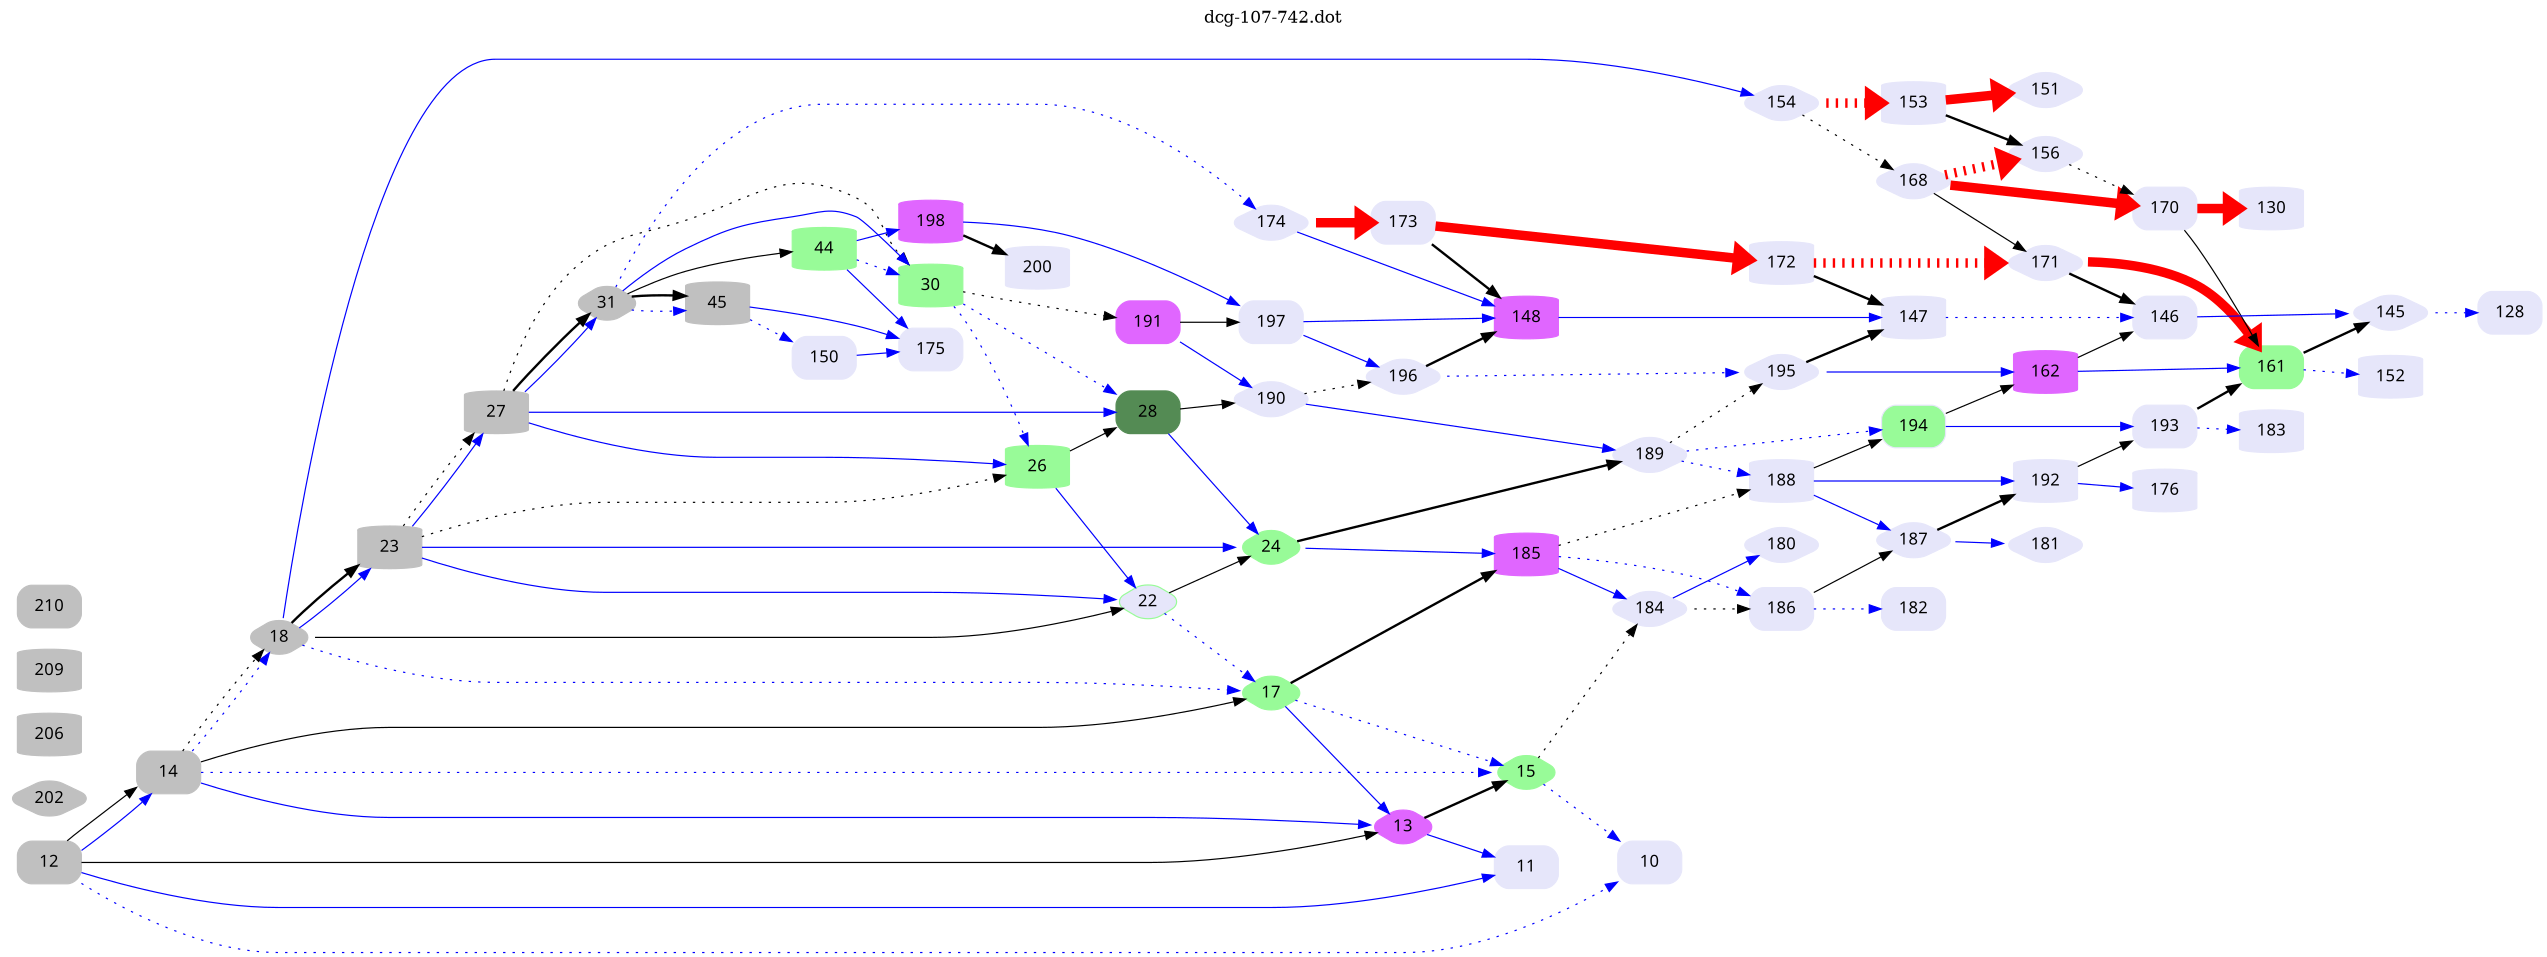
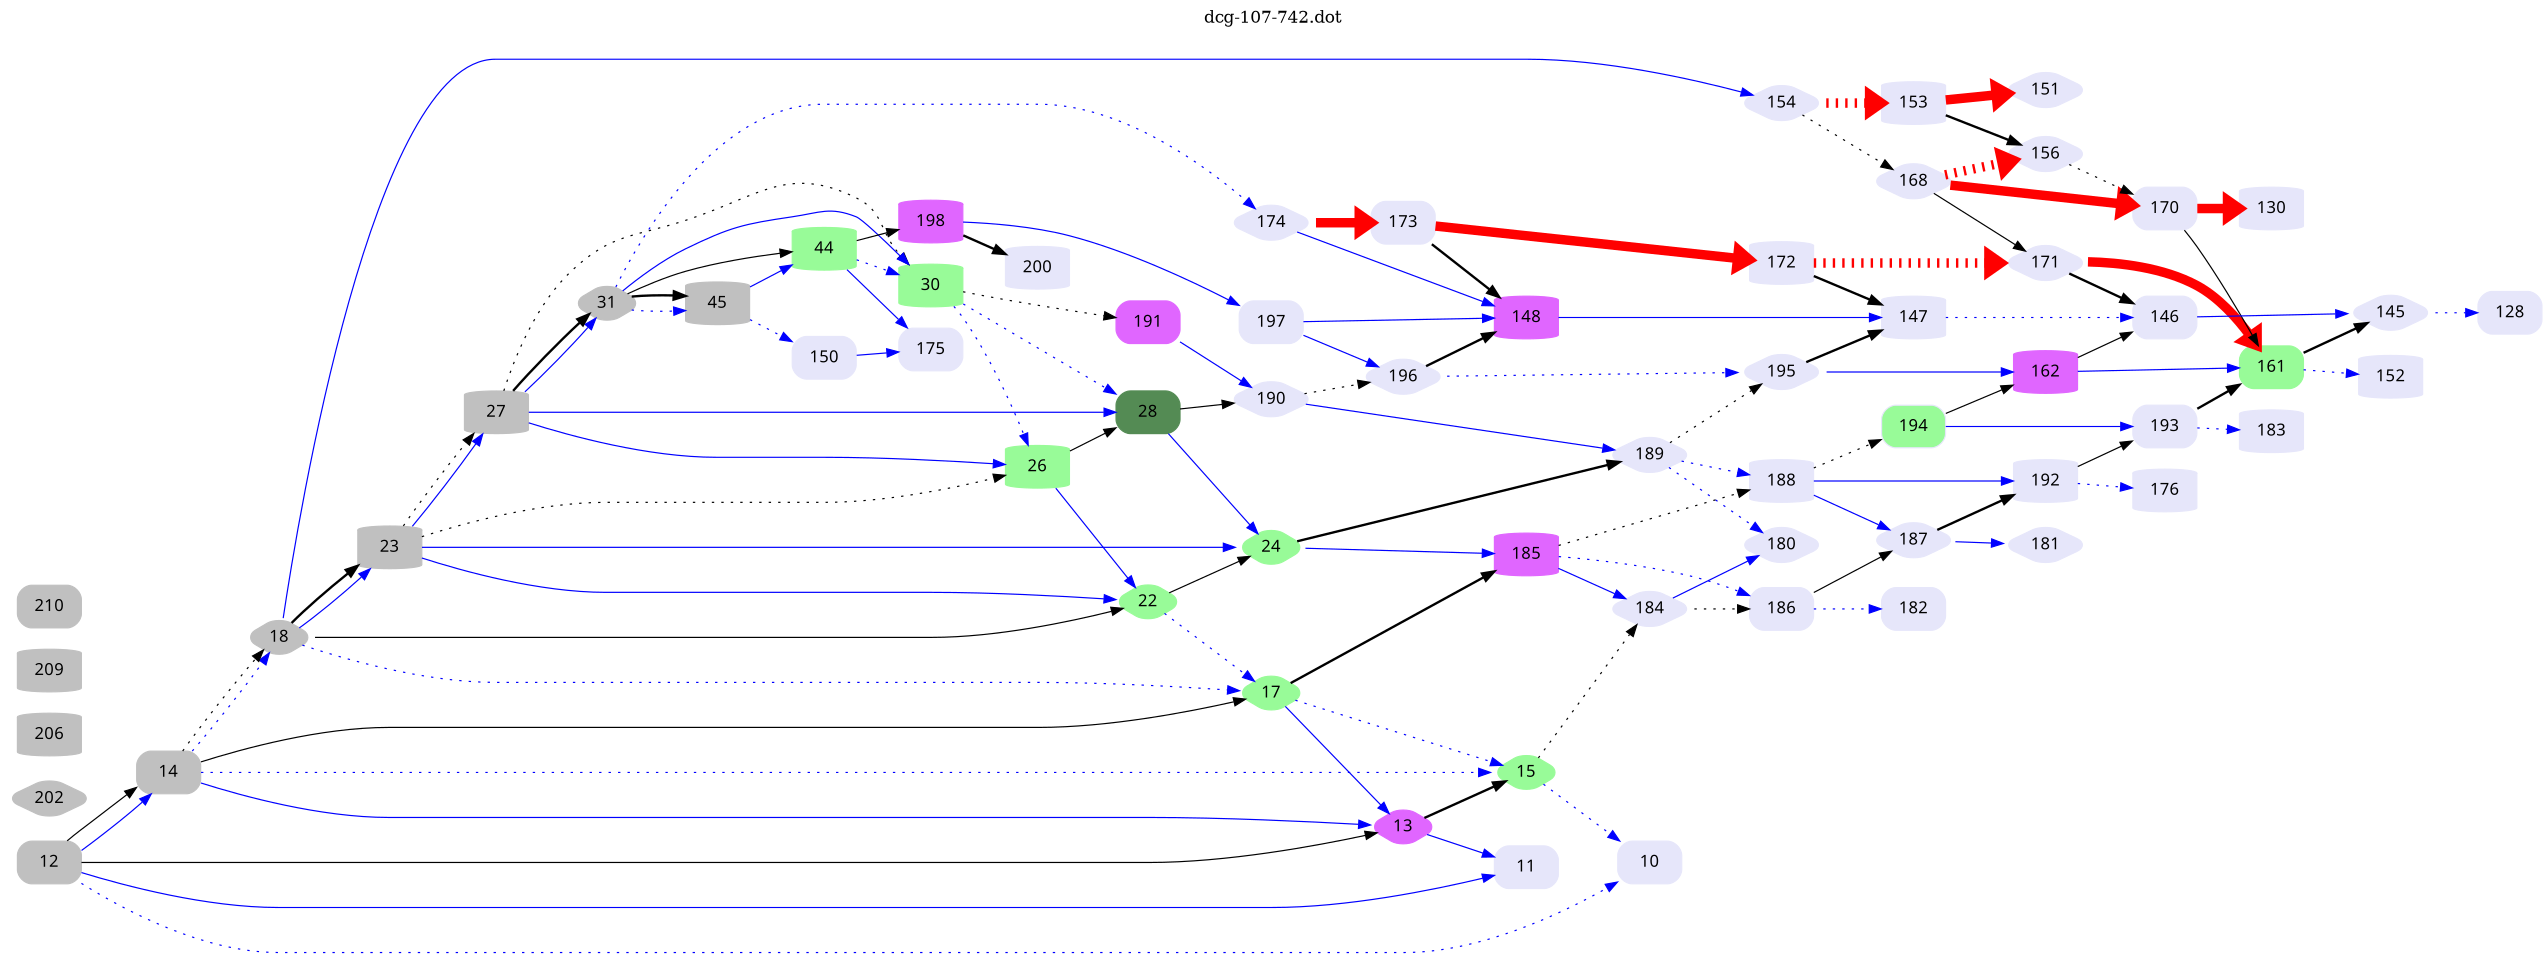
edge "44" -> "198": color blue -> black
edge "45" -> "175": now "45" -> "44"
edge "191" -> "197": removed
edge "189" -> "194": now "189" -> "180"
edge "188" -> "194": style solid -> dotted
edge "192" -> "176": style solid -> dotted
node "22": fillcolor lavender -> palegreen
